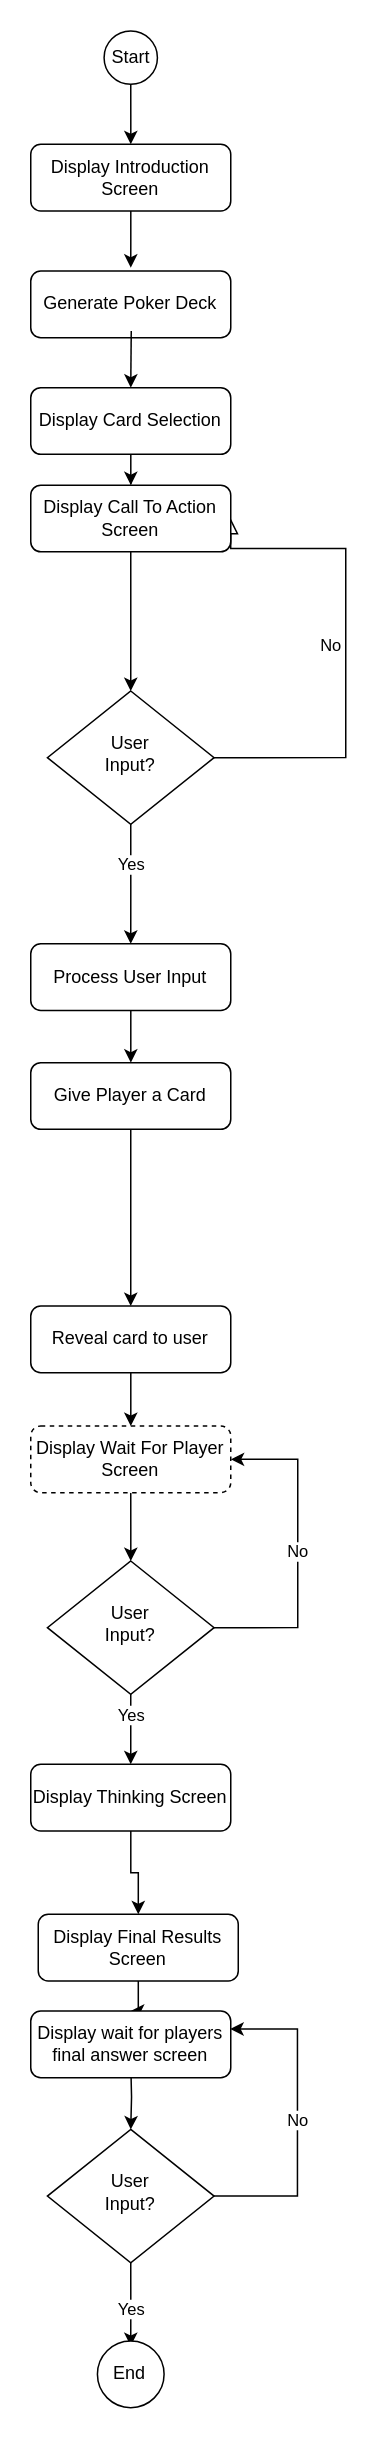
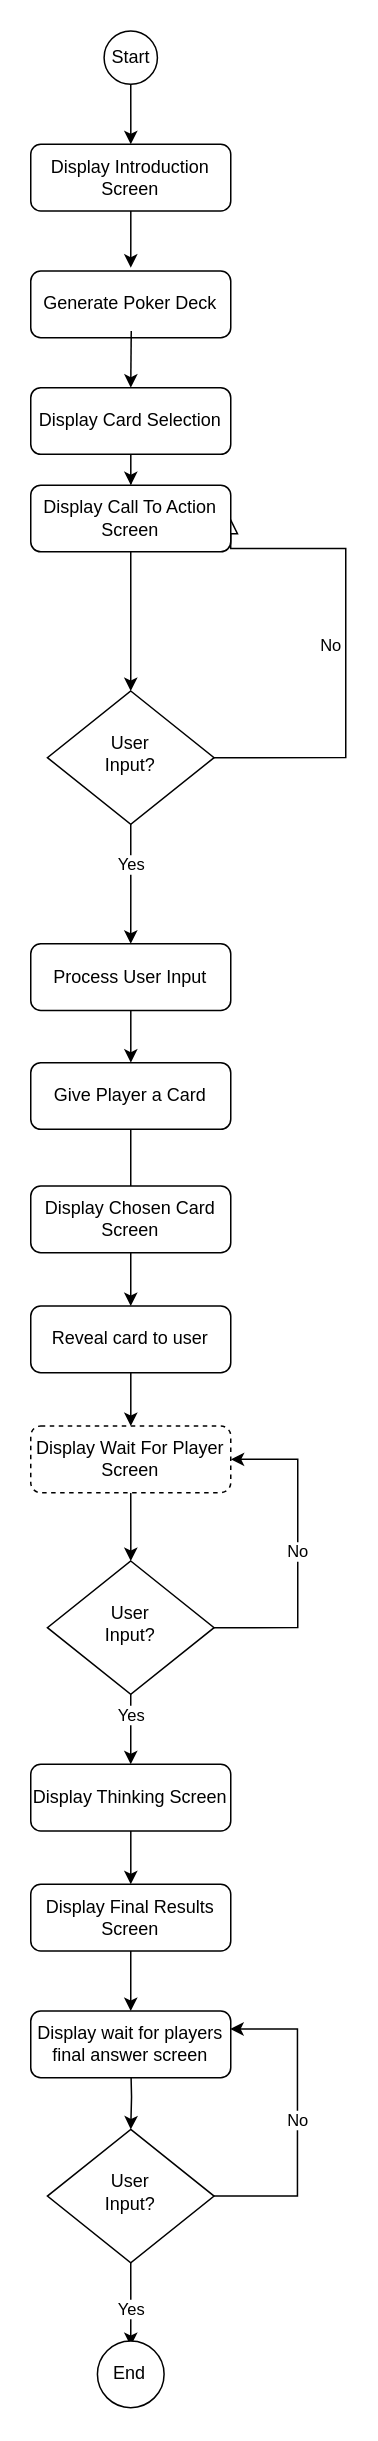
node "Display Chosen Card Screen": added
node "Display Final Results Screen": moved (138, 1947) -> (131, 1917)
